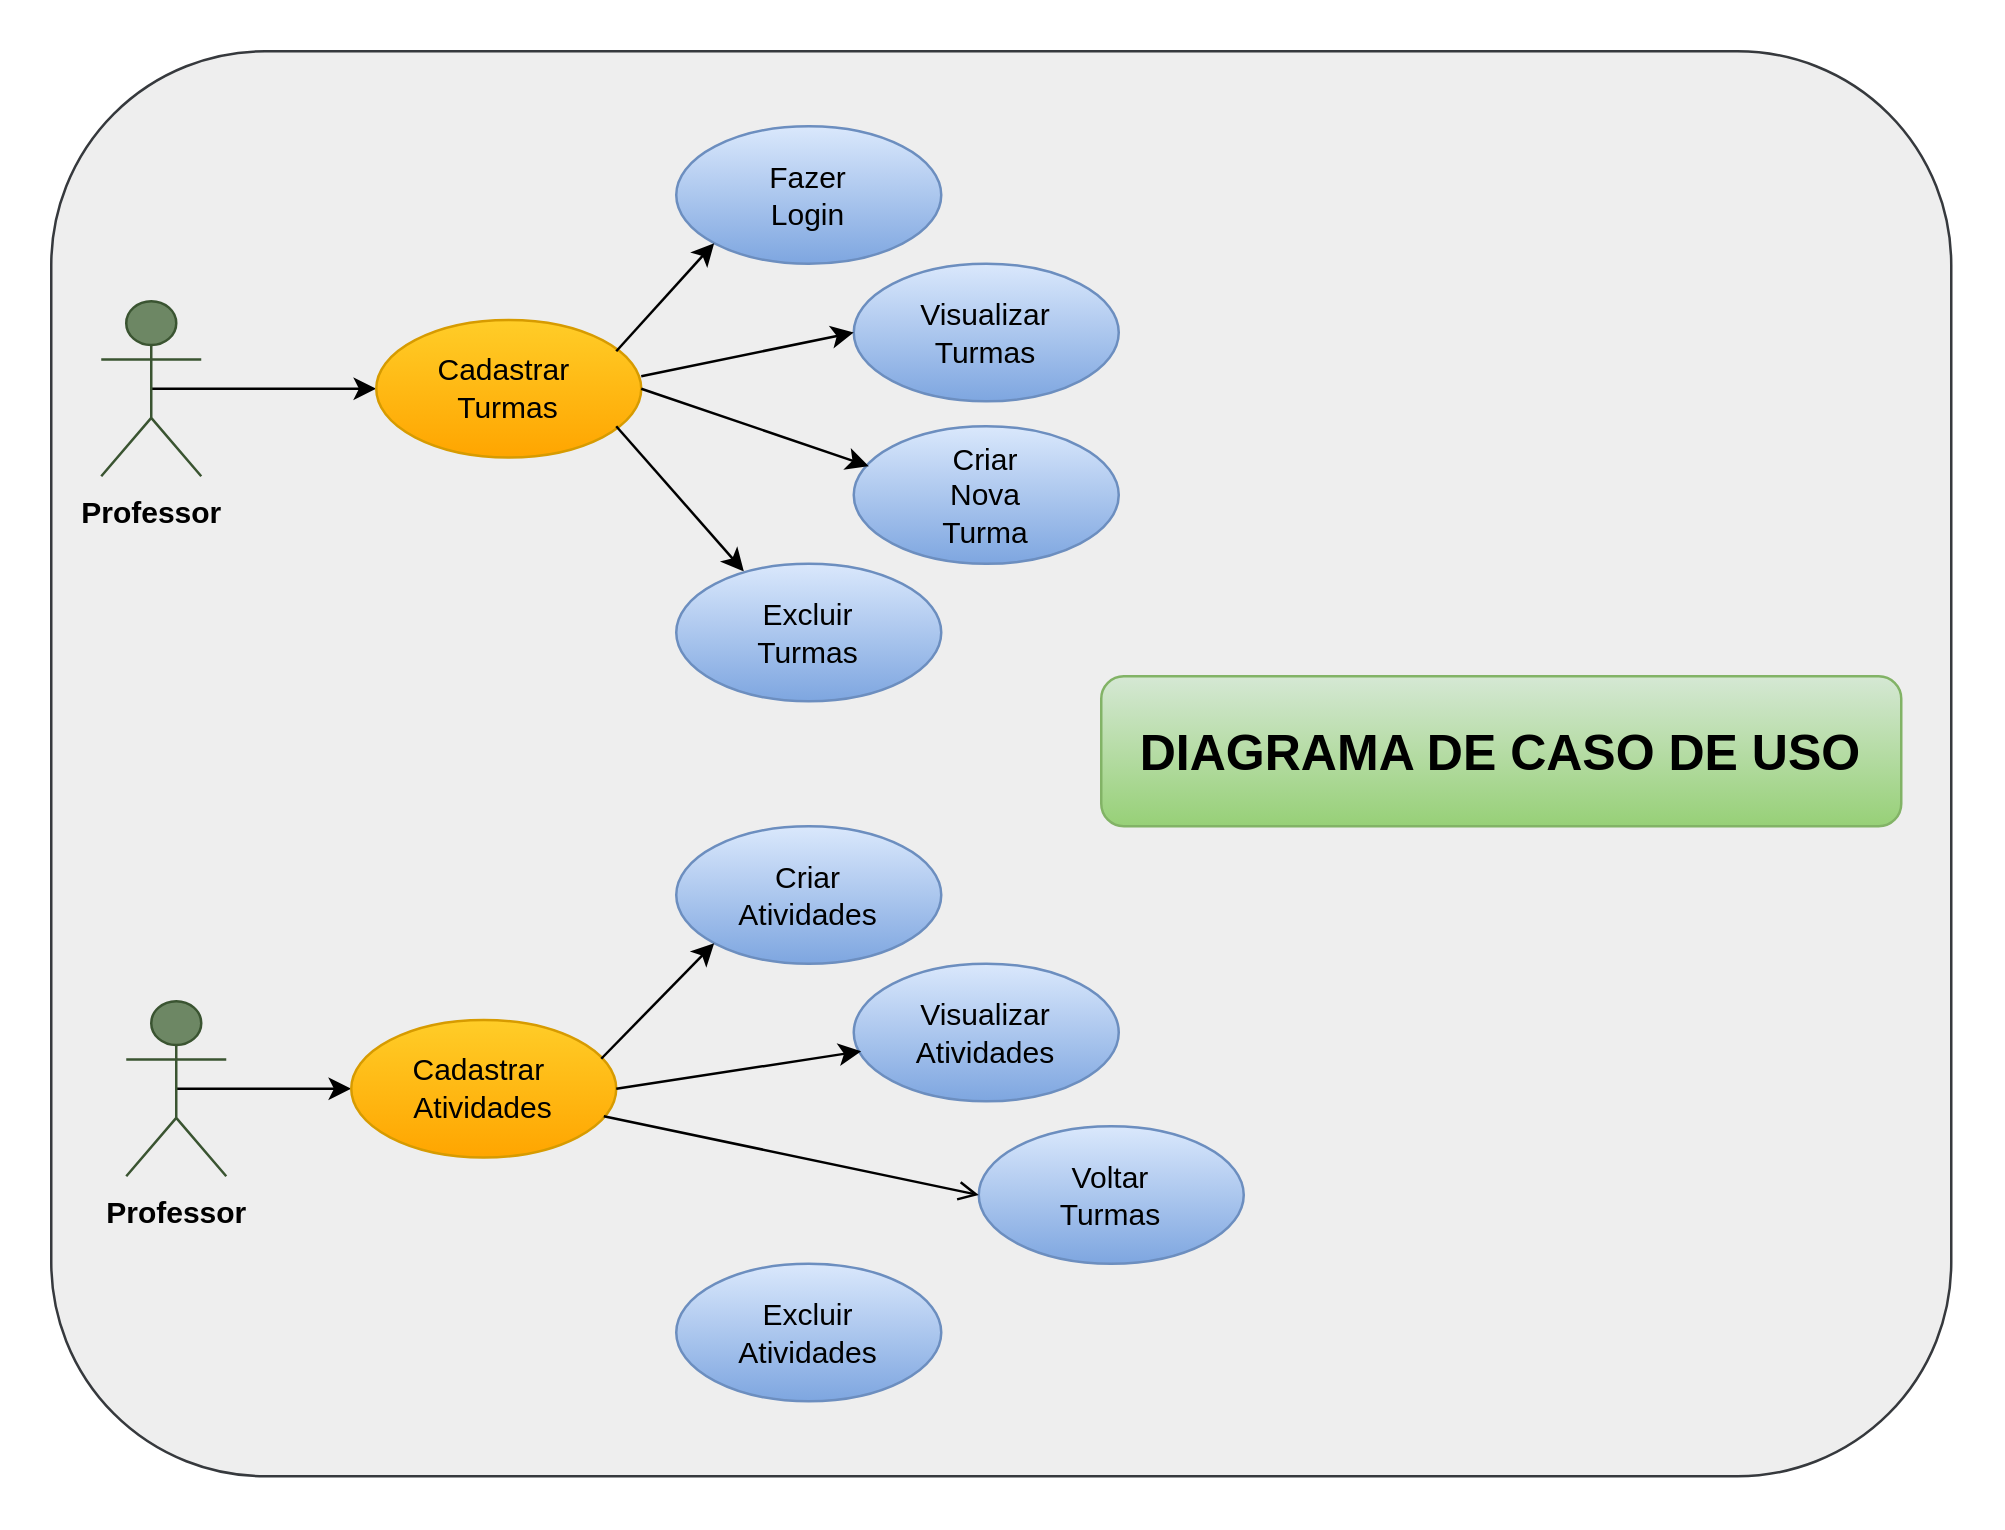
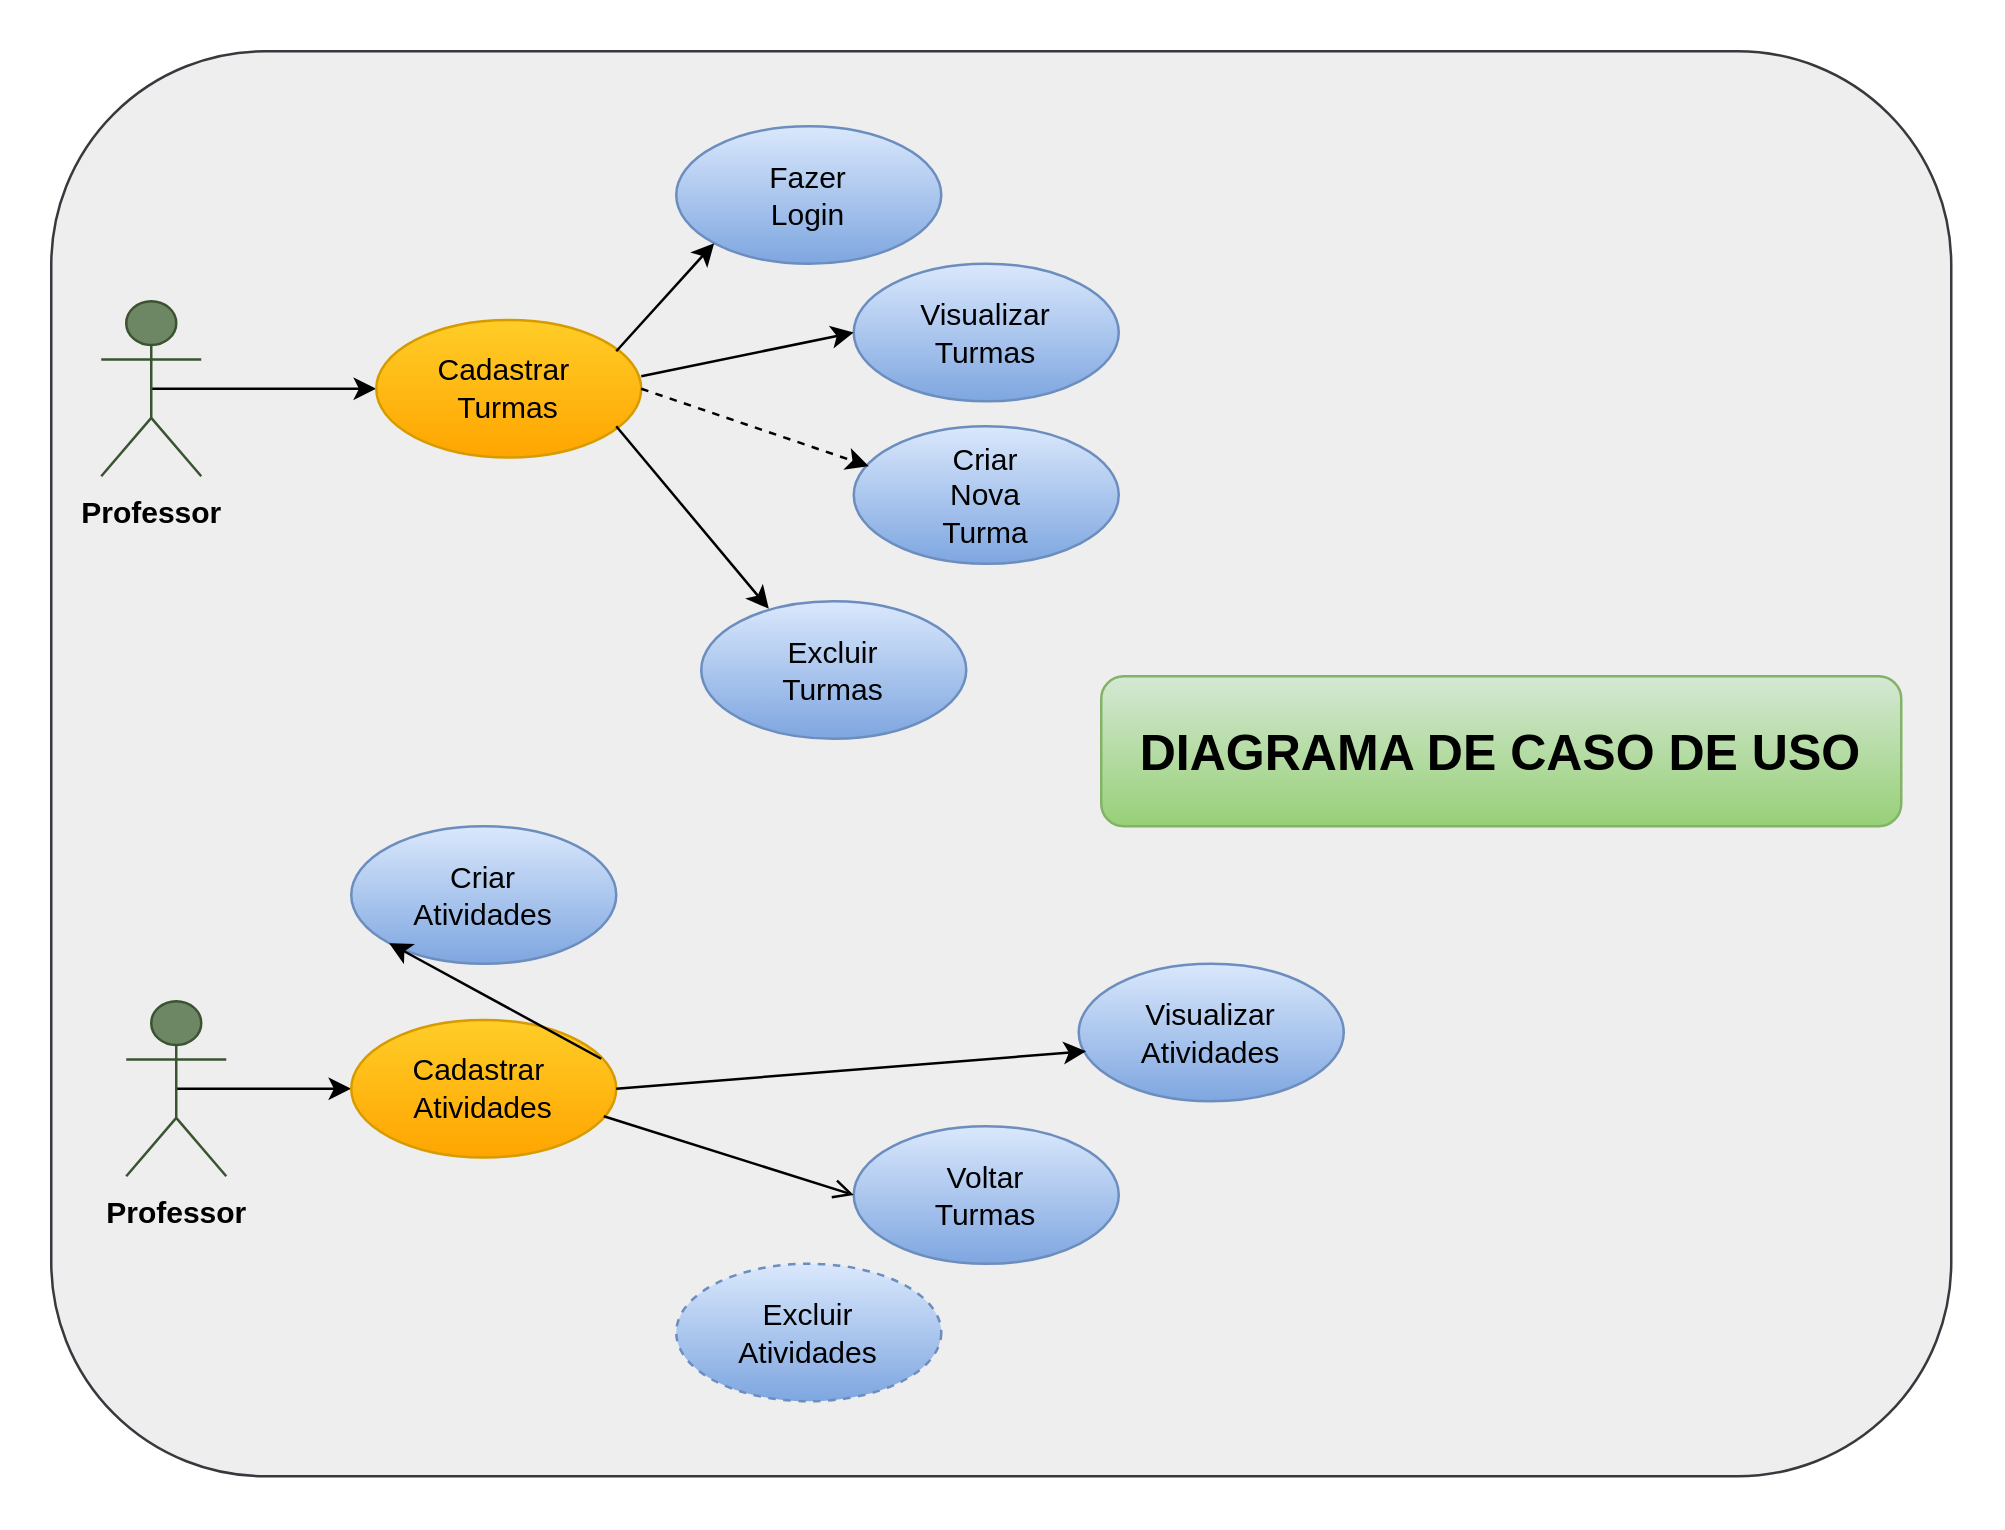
edge "Cadastrar Turmas" -> "Criar Nova Turma": style solid -> dashed
node "Excluir Turmas": moved (809, 633) -> (834, 670)
node "Criar Atividades": moved (809, 895) -> (484, 895)
node "Visualizar Atividades": moved (986, 1033) -> (1211, 1033)
node "Voltar Turmas": moved (1111, 1195) -> (986, 1195)
node "Excluir Atividades": style solid -> dashed
